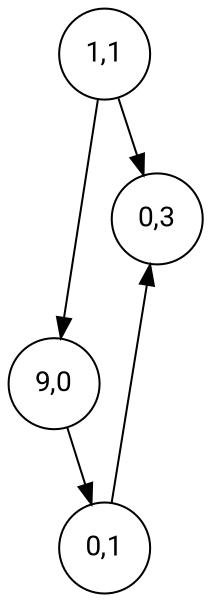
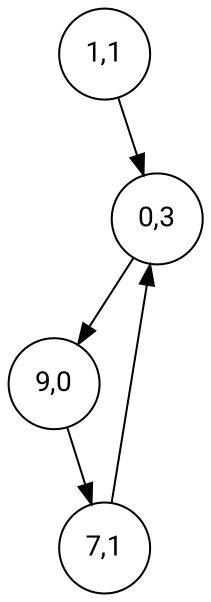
edge "1,1" -> "9,0": now "0,3" -> "9,0"
node "0,1": label "0,1" -> "7,1"
